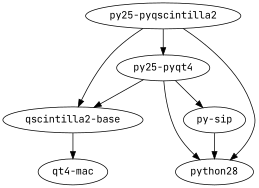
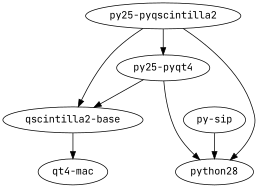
edge "py25-pyqt4" -> "py-sip": removed
